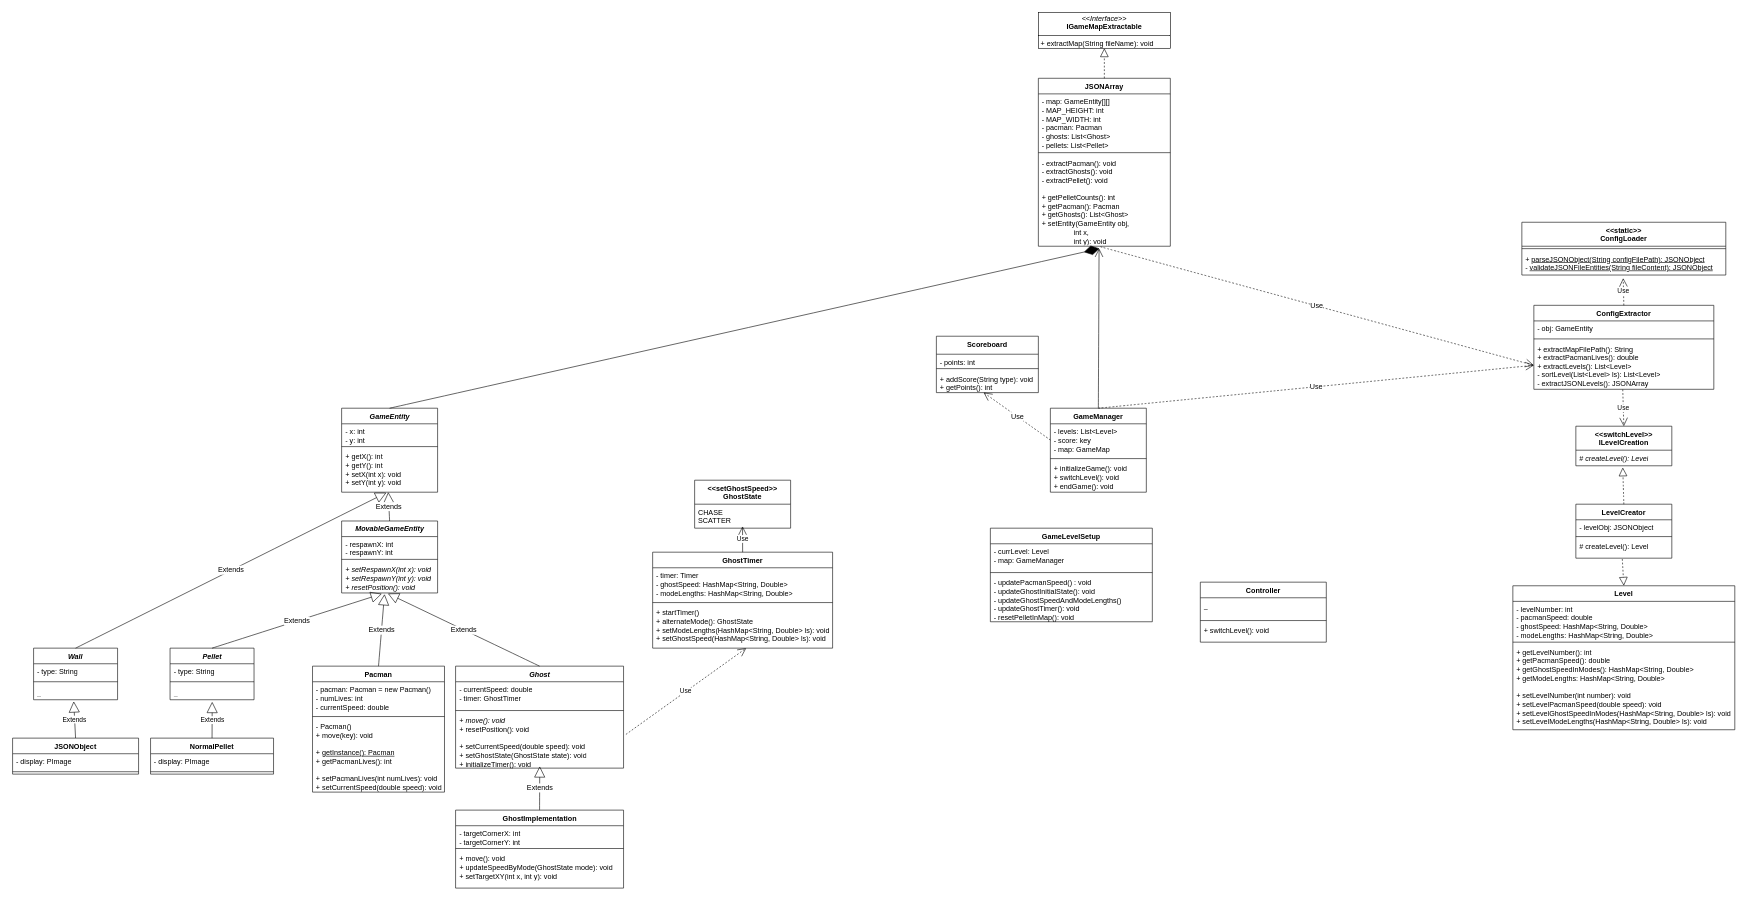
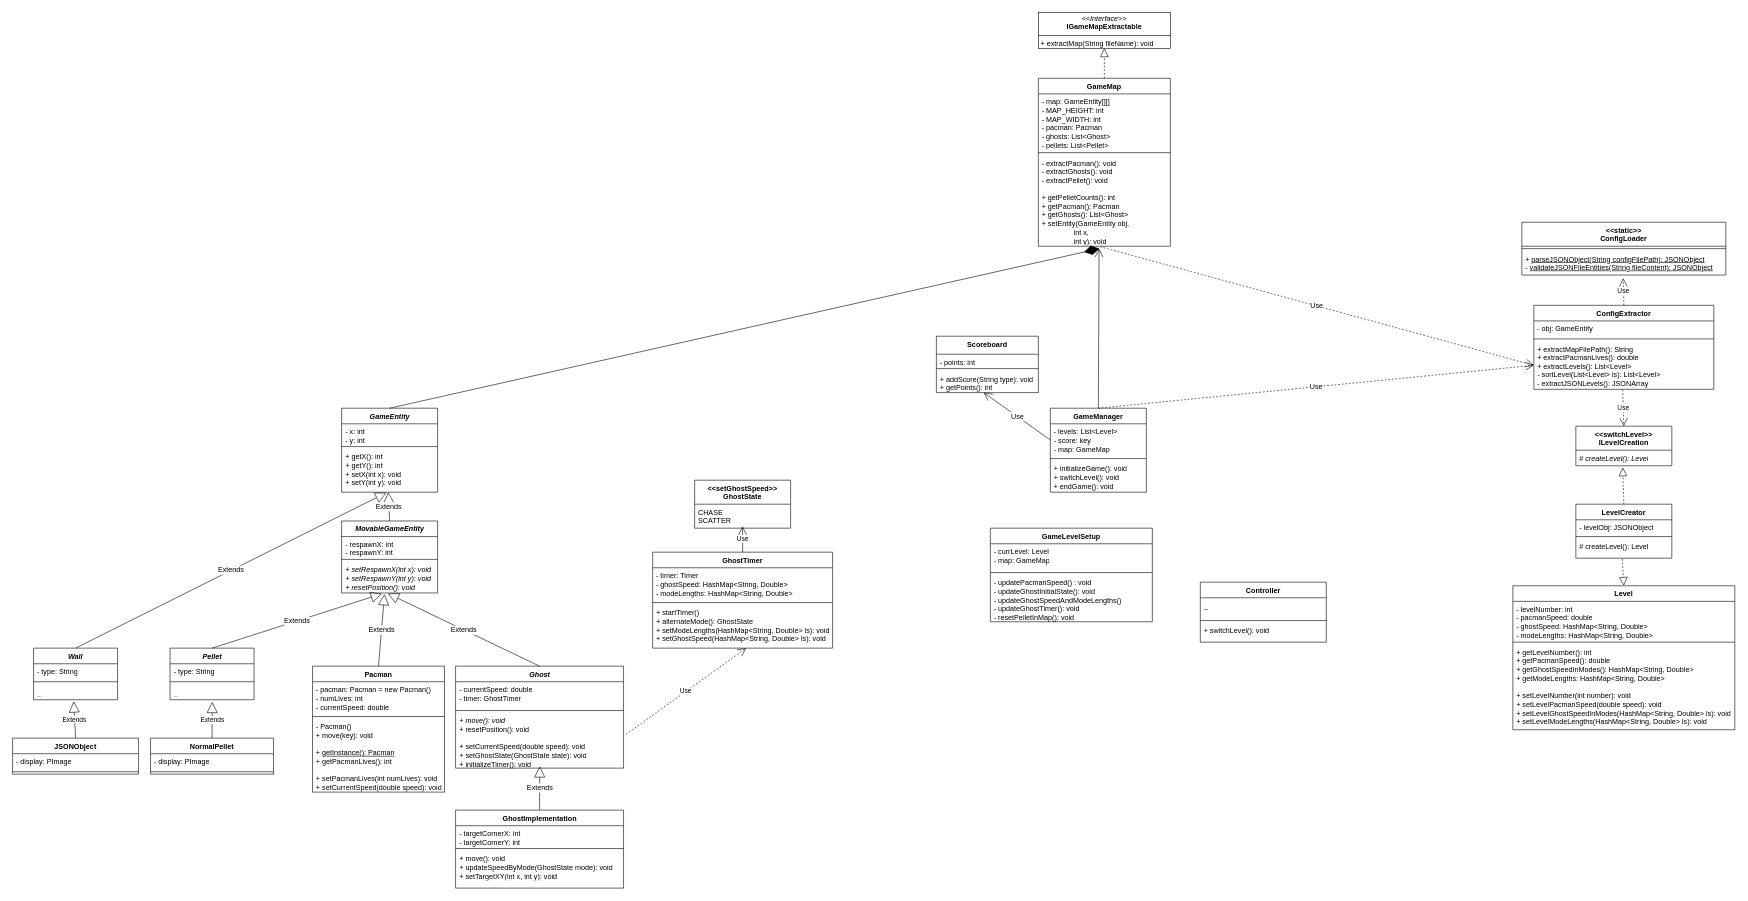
node "JSONArray": label "JSONArray" -> "GameMap"
edge "- levels: List<Level> - score: key - map: GameMap" -> "+ addScore(String type): void + getPoints(): int": style dashed -> solid
node "- currLevel: Level - map: GameManager": label "- currLevel: Level - map: GameManager" -> "- currLevel: Level - map: GameMap"
